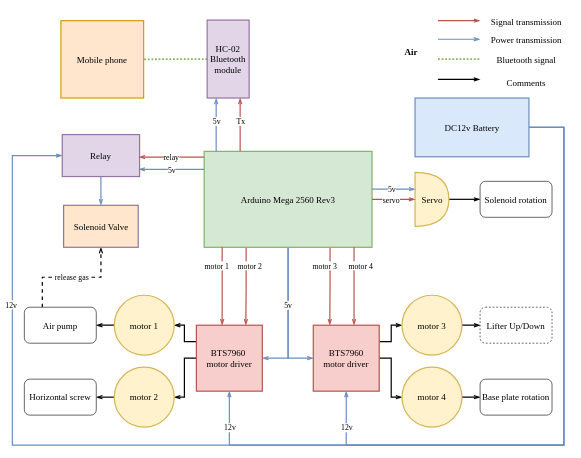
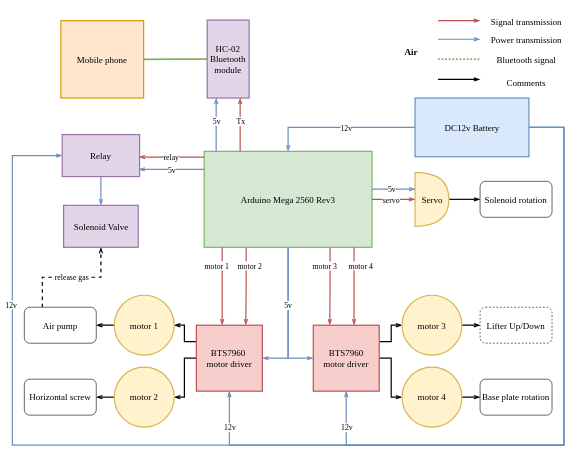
edge "HC-02 Bluetooth module" -- "Mobile phone": style dashed -> solid
edge "DC12v Battery" -> "Arduino Mega 2560 Rev3": added, label "12v"
node "Solenoid Valve": fillcolor #ffe6cc -> #e1d5e7
